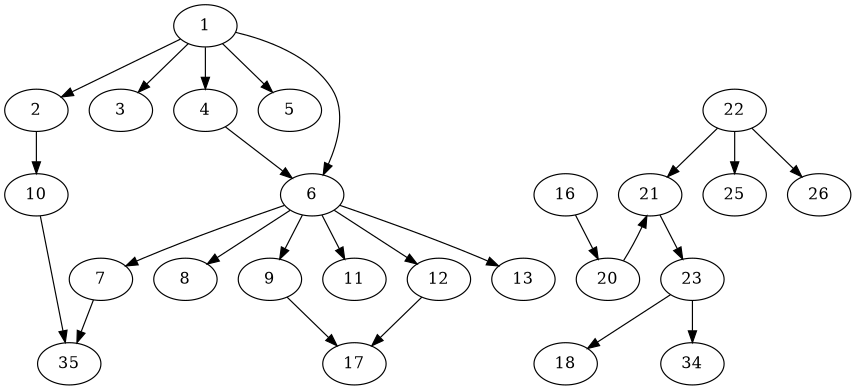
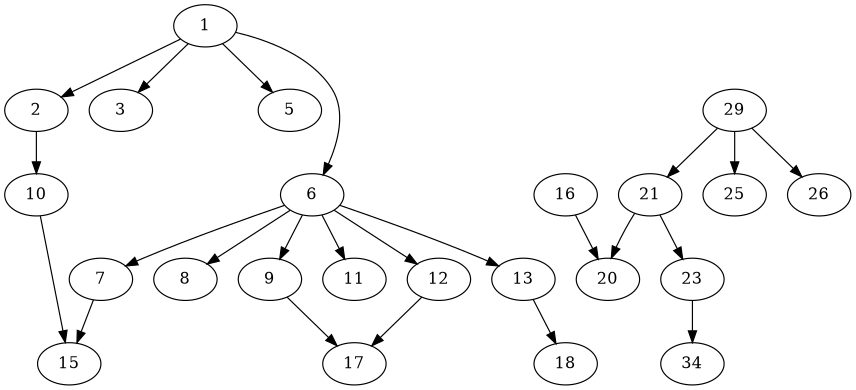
node "4": removed
node "22": label "22" -> "29"
edge "20" -> "21": reversed
edge "23" -> "18": now "13" -> "18"
node "35": label "35" -> "15"
